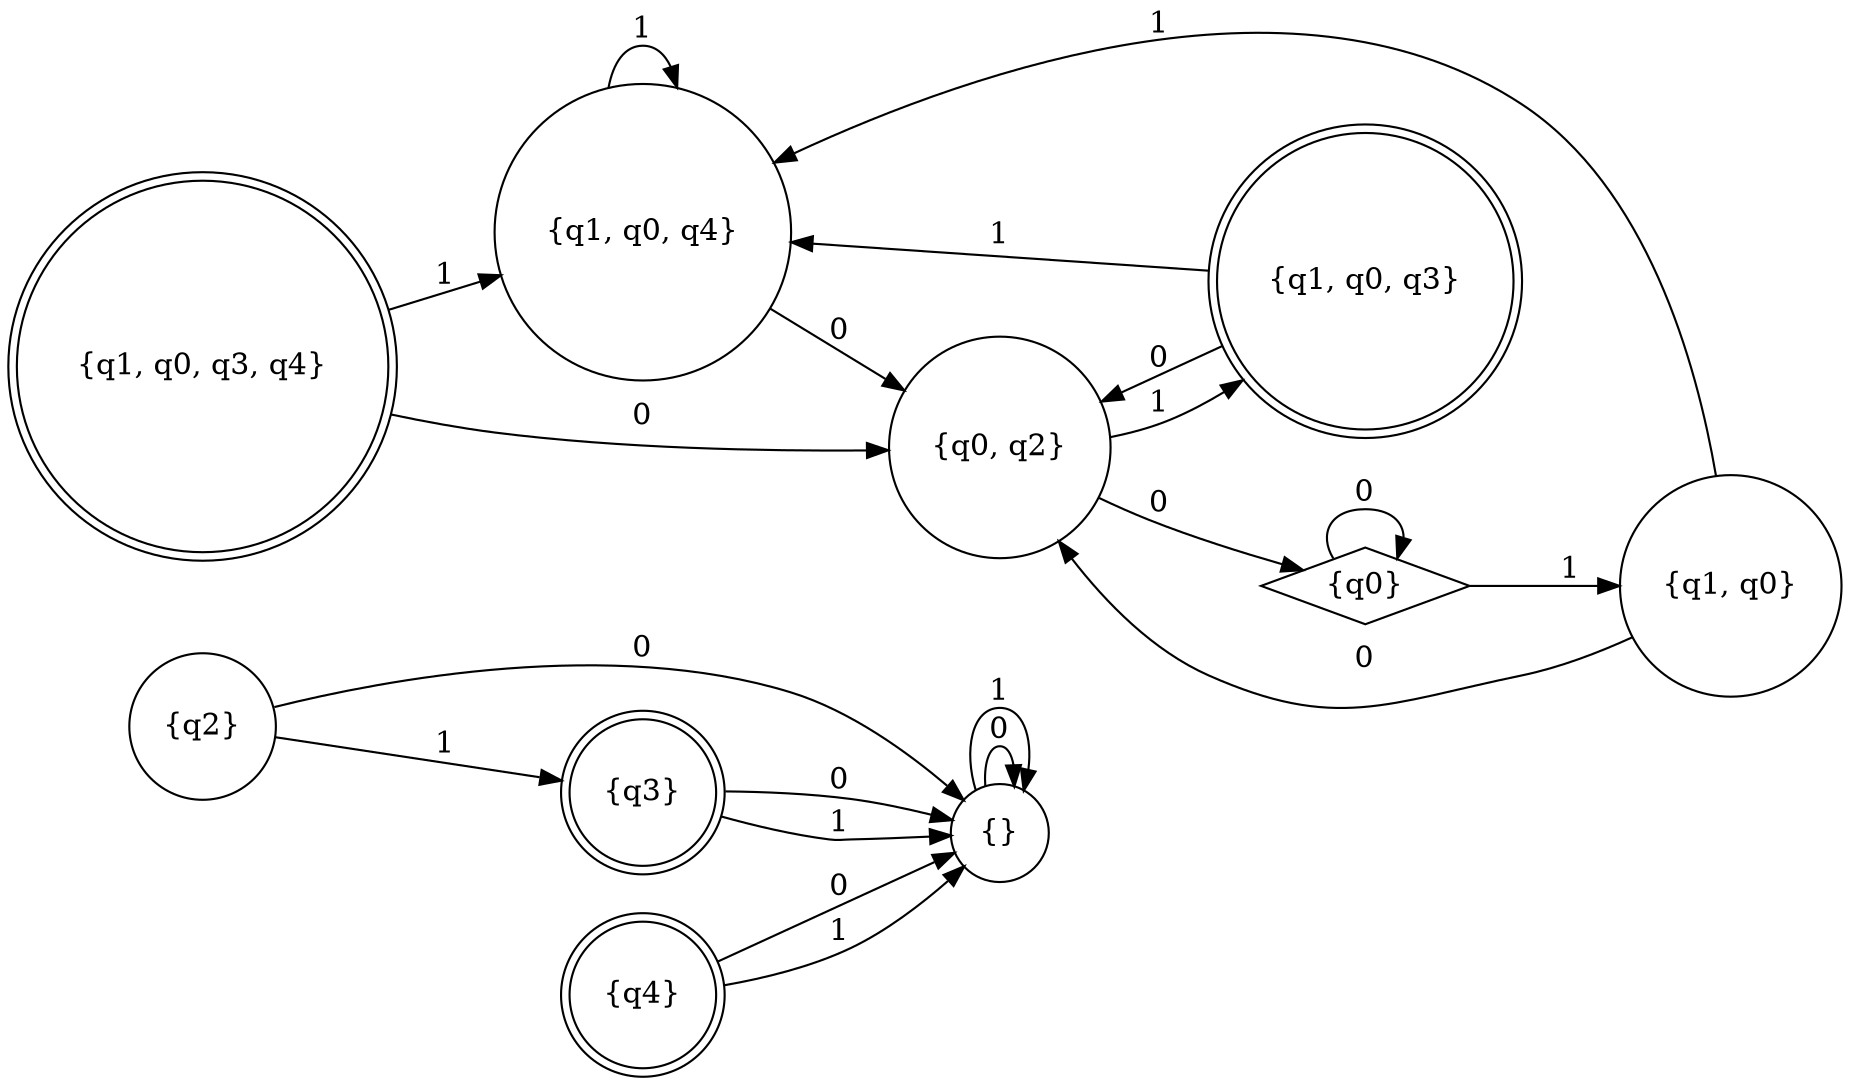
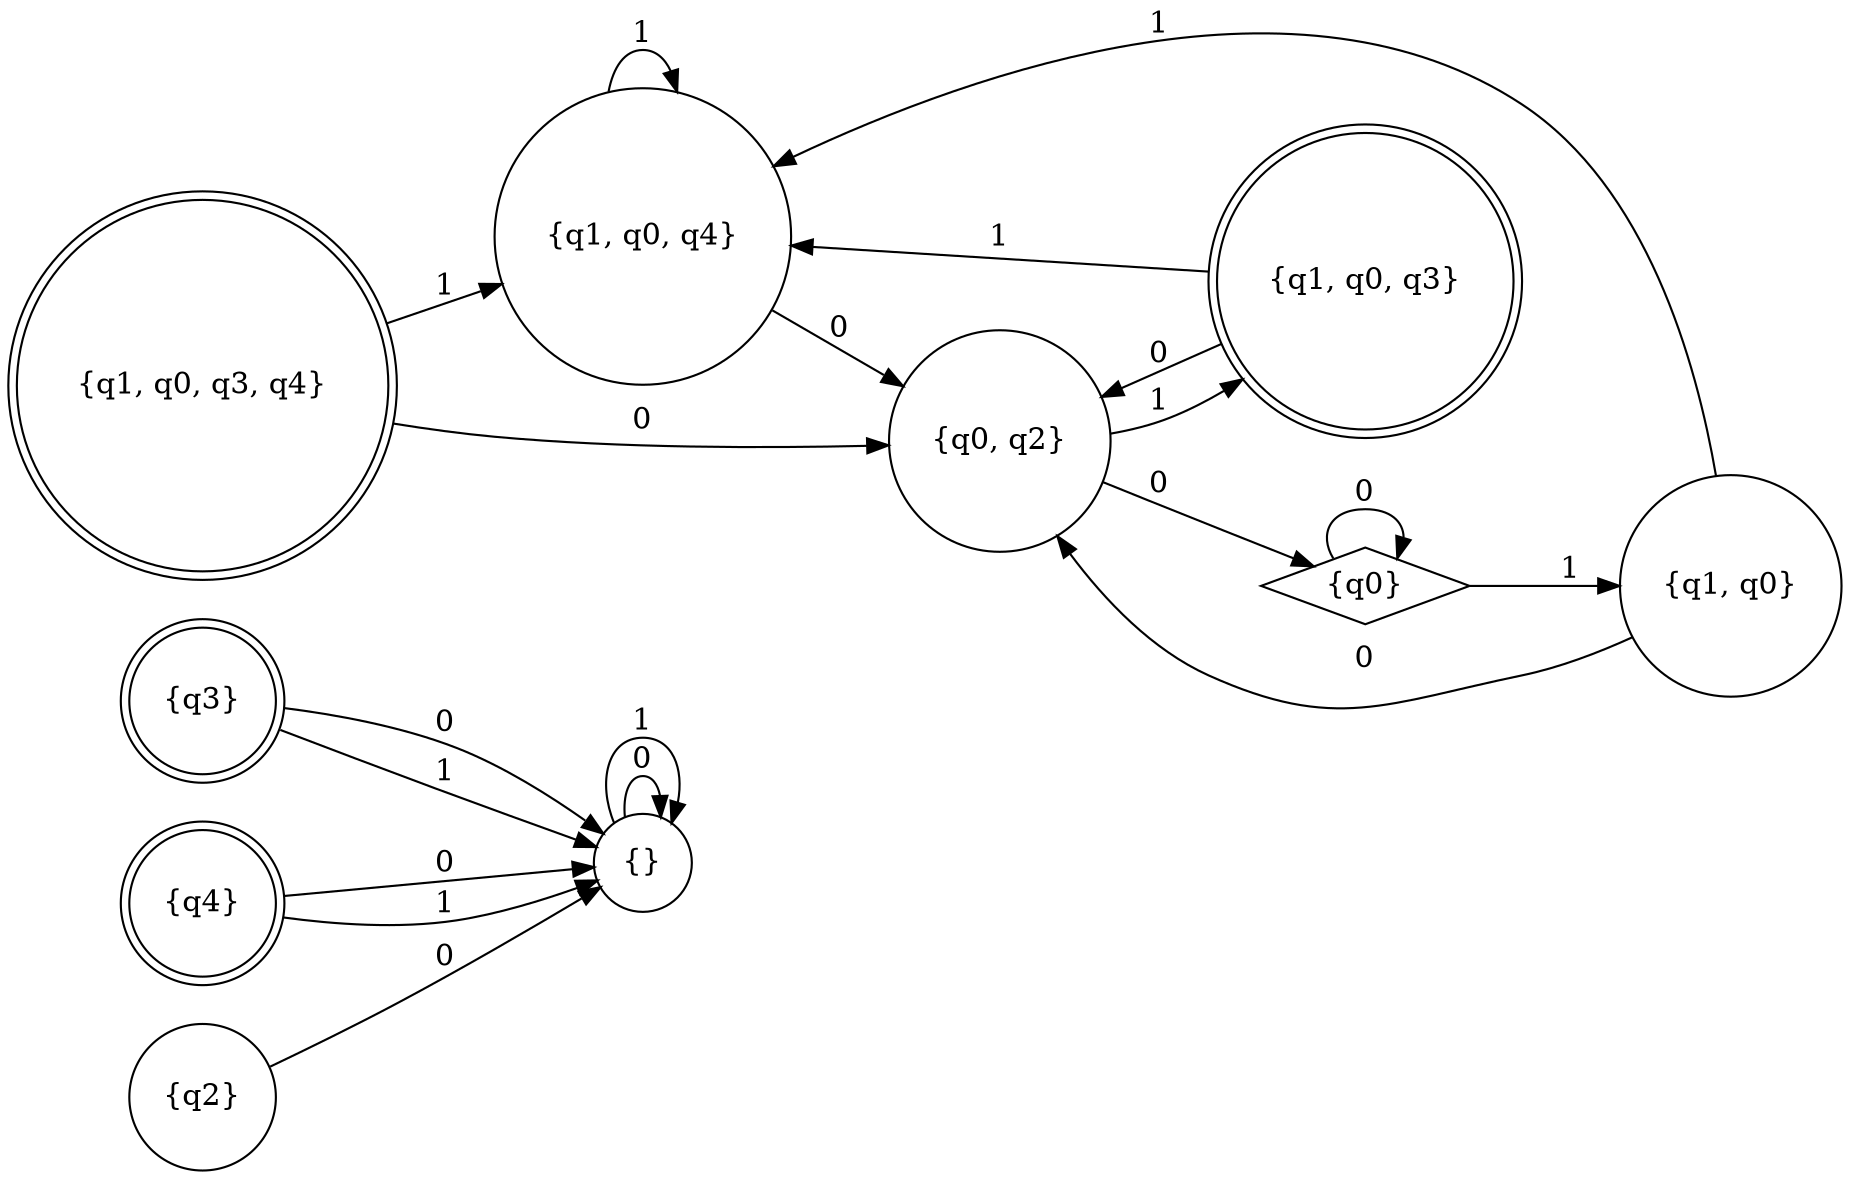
edge "{q2}" -> "{q3}": removed, label "1"
